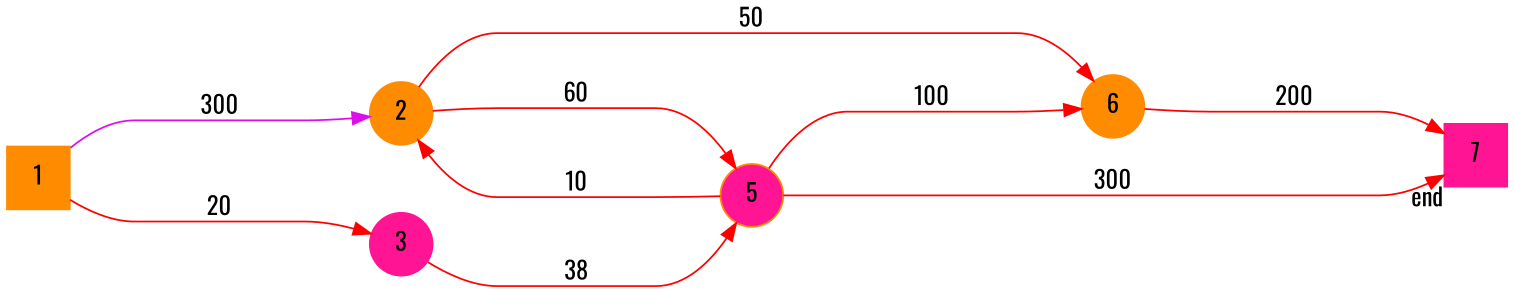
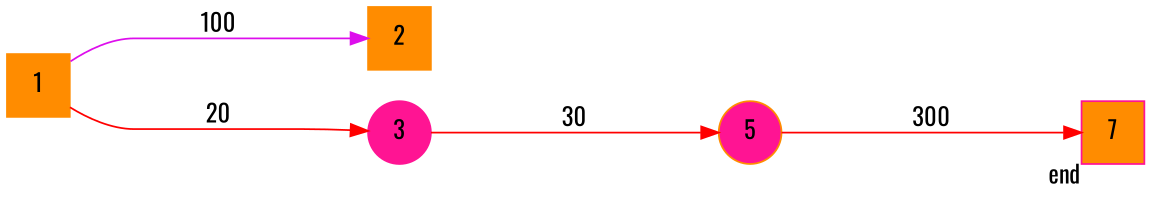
node "6": removed
edge "1" -> "2": label "300" -> "100"
edge "2" -> "5": removed, label "60"
node "2": shape circle -> square
node "7 end": fillcolor deeppink -> darkorange
edge "5" -> "2": removed, label "10"
edge "3" -> "5": label "38" -> "30"
